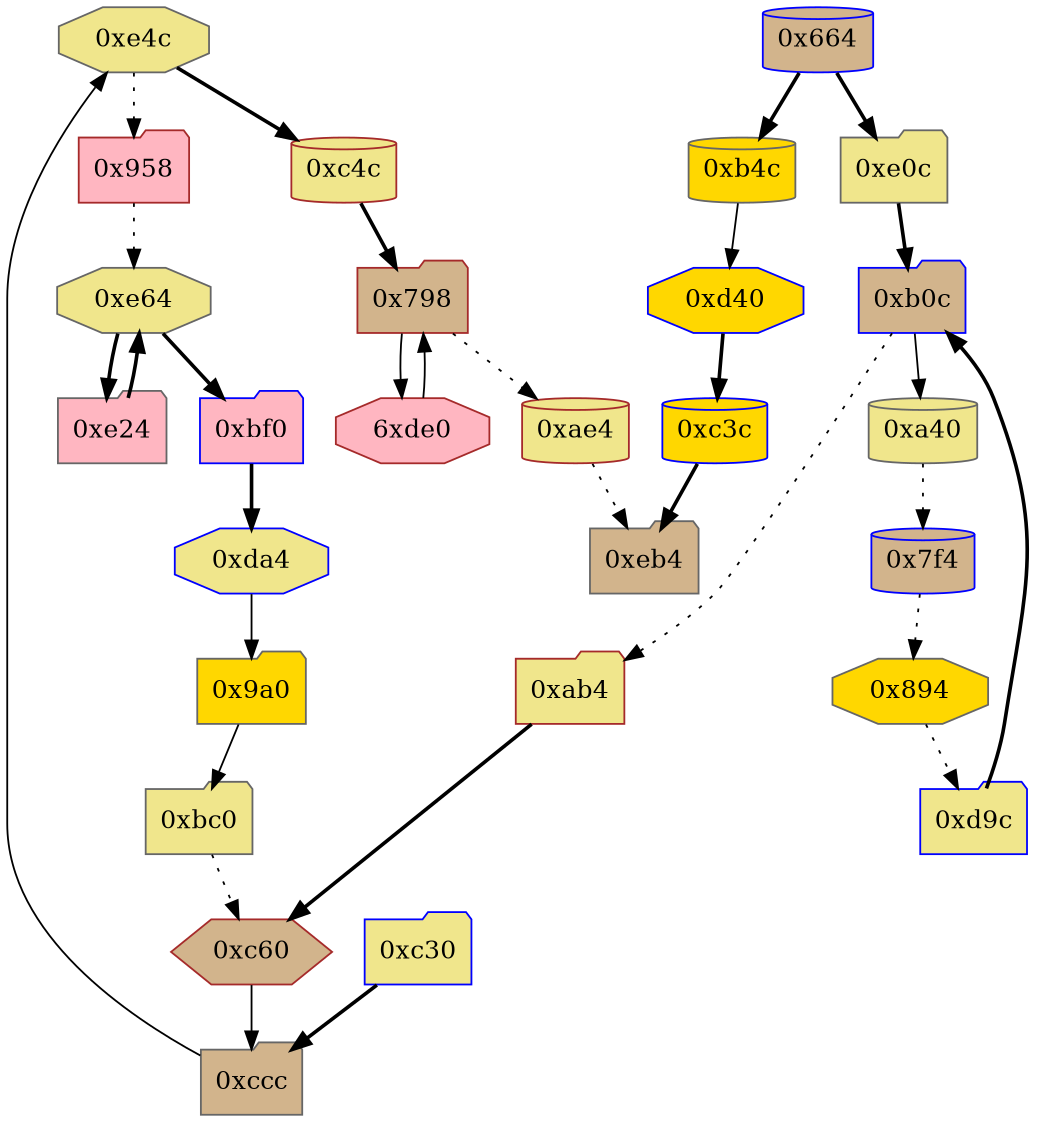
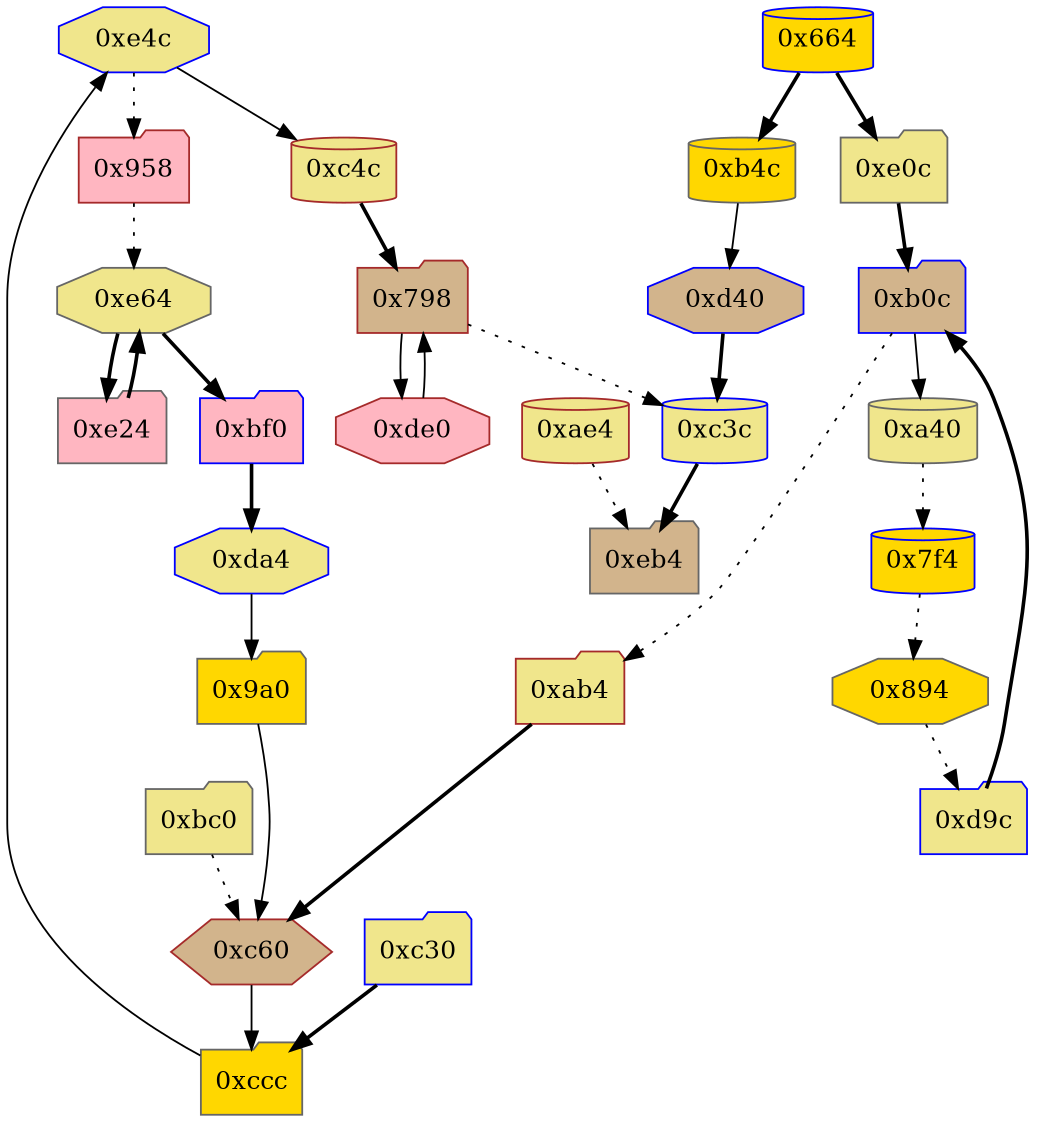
node "0xe4c": color gray40 -> blue
node "0x664": fillcolor tan -> gold
edge "0xe4c" -> "0xc4c": style bold -> solid
node "0xd40": fillcolor gold -> tan
edge "0x798" -> "0xae4": now "0x798" -> "0xc3c"
node "6xde0": label "6xde0" -> "0xde0"
node "0xc3c": fillcolor gold -> khaki
node "0x7f4": fillcolor tan -> gold
edge "0x9a0" -> "0xbc0": now "0x9a0" -> "0xc60"
node "0xccc": fillcolor tan -> gold
